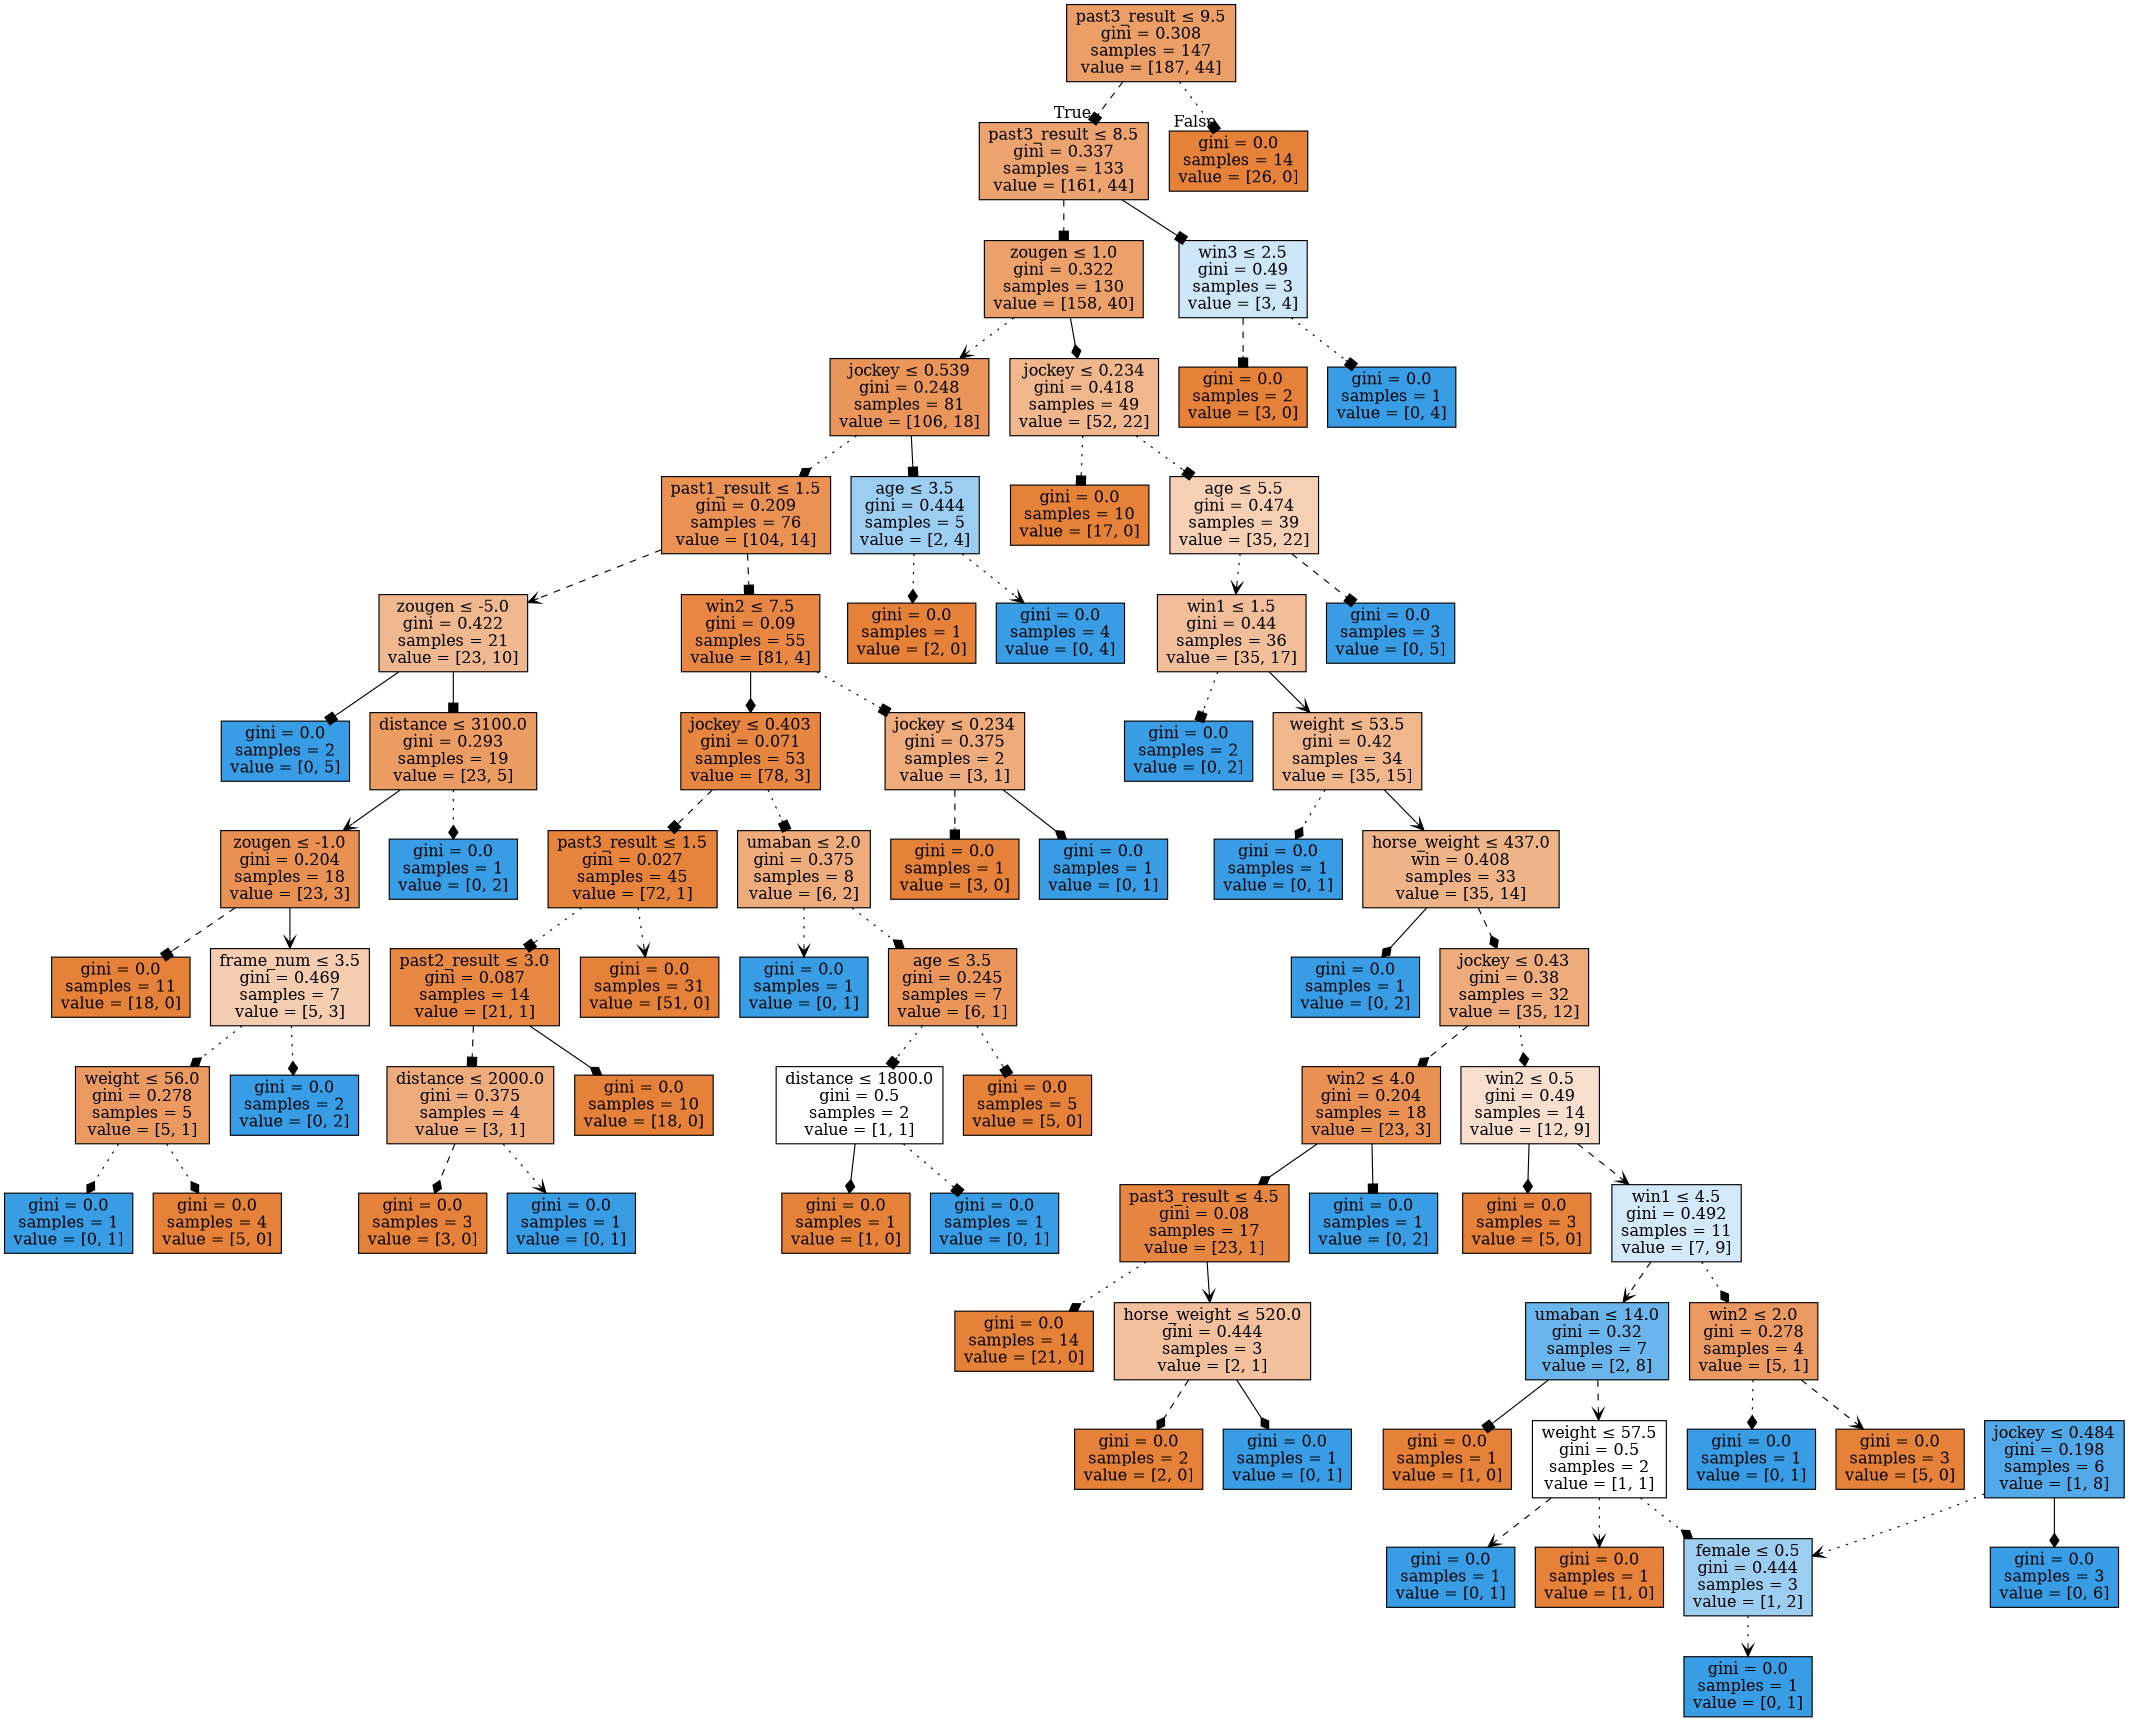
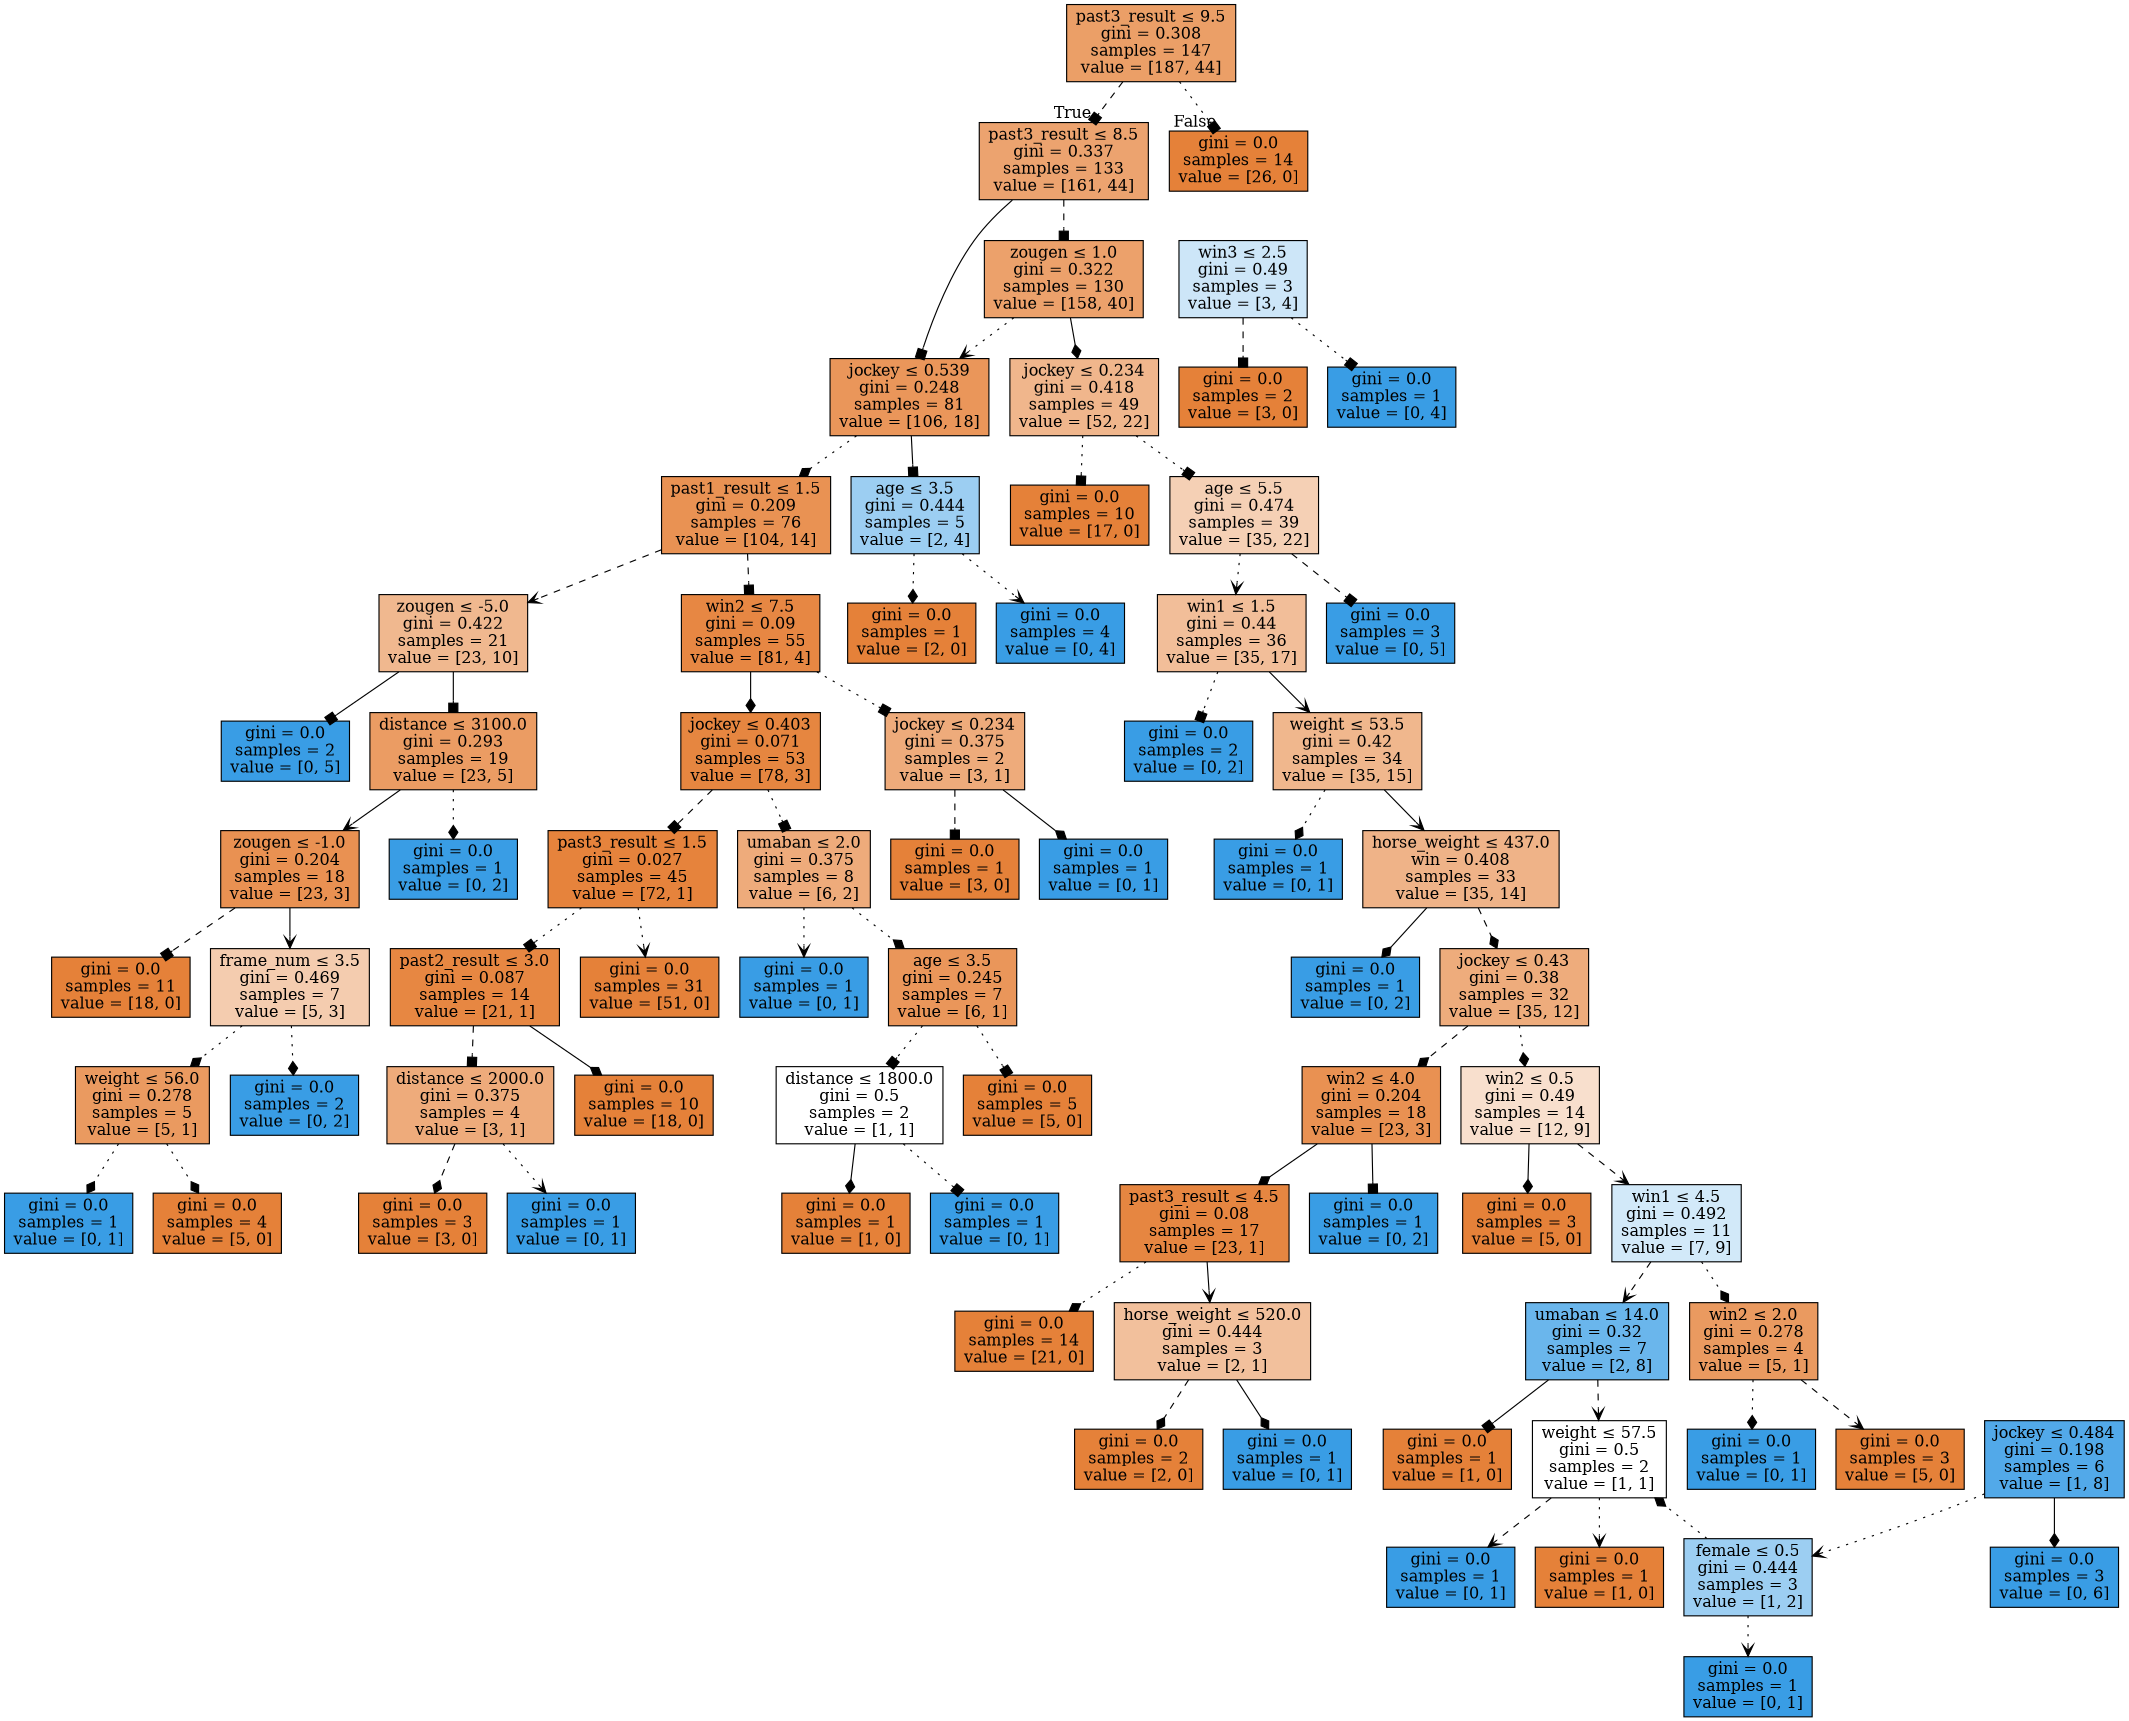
edge "past3_result ≤ 8.5" -> "win3 ≤ 2.5": now "past3_result ≤ 8.5" -> "jockey ≤ 0.539"
edge "weight ≤ 57.5" -> "female ≤ 0.5": reversed
